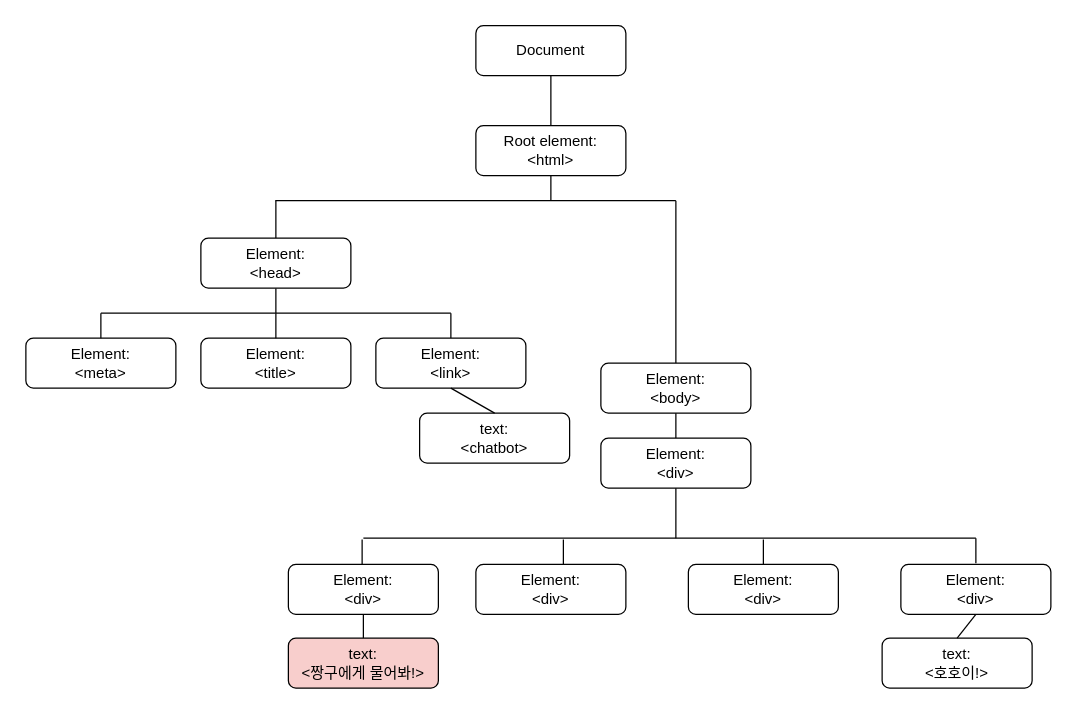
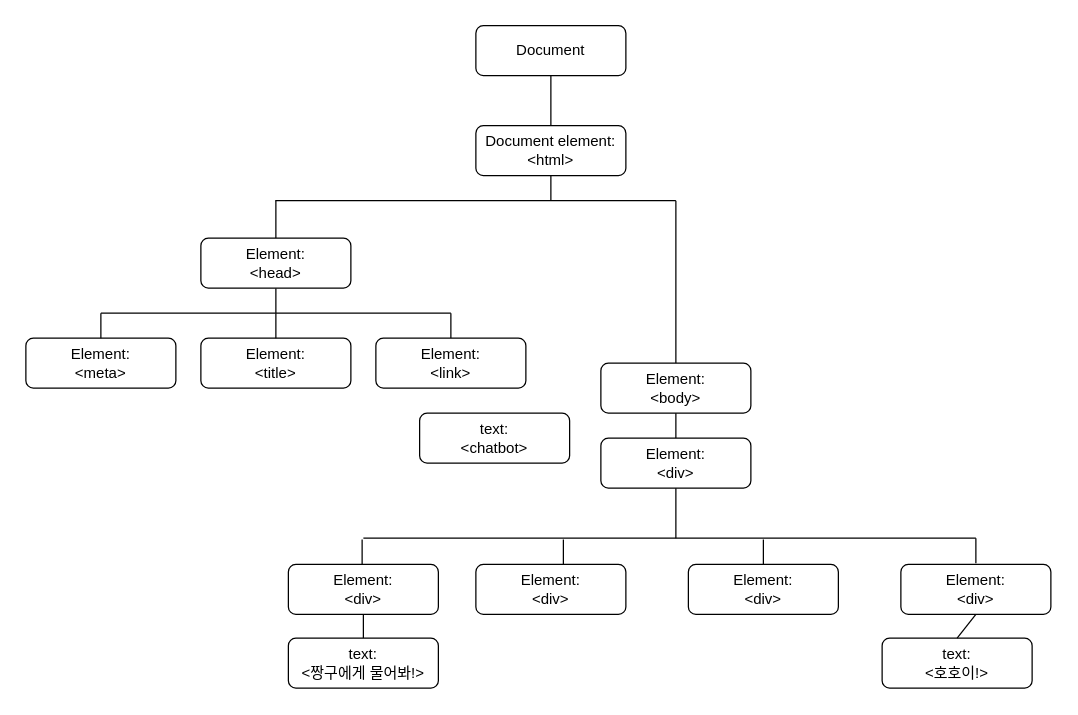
node "Root element: <html>": label "Root element: <html>" -> "Document element: <html>"
edge "Element: <link>" -- "text: <chatbot>": removed
node "text: <짱구에게 물어봐!>": fillcolor #f8cecc -> #ffffff
